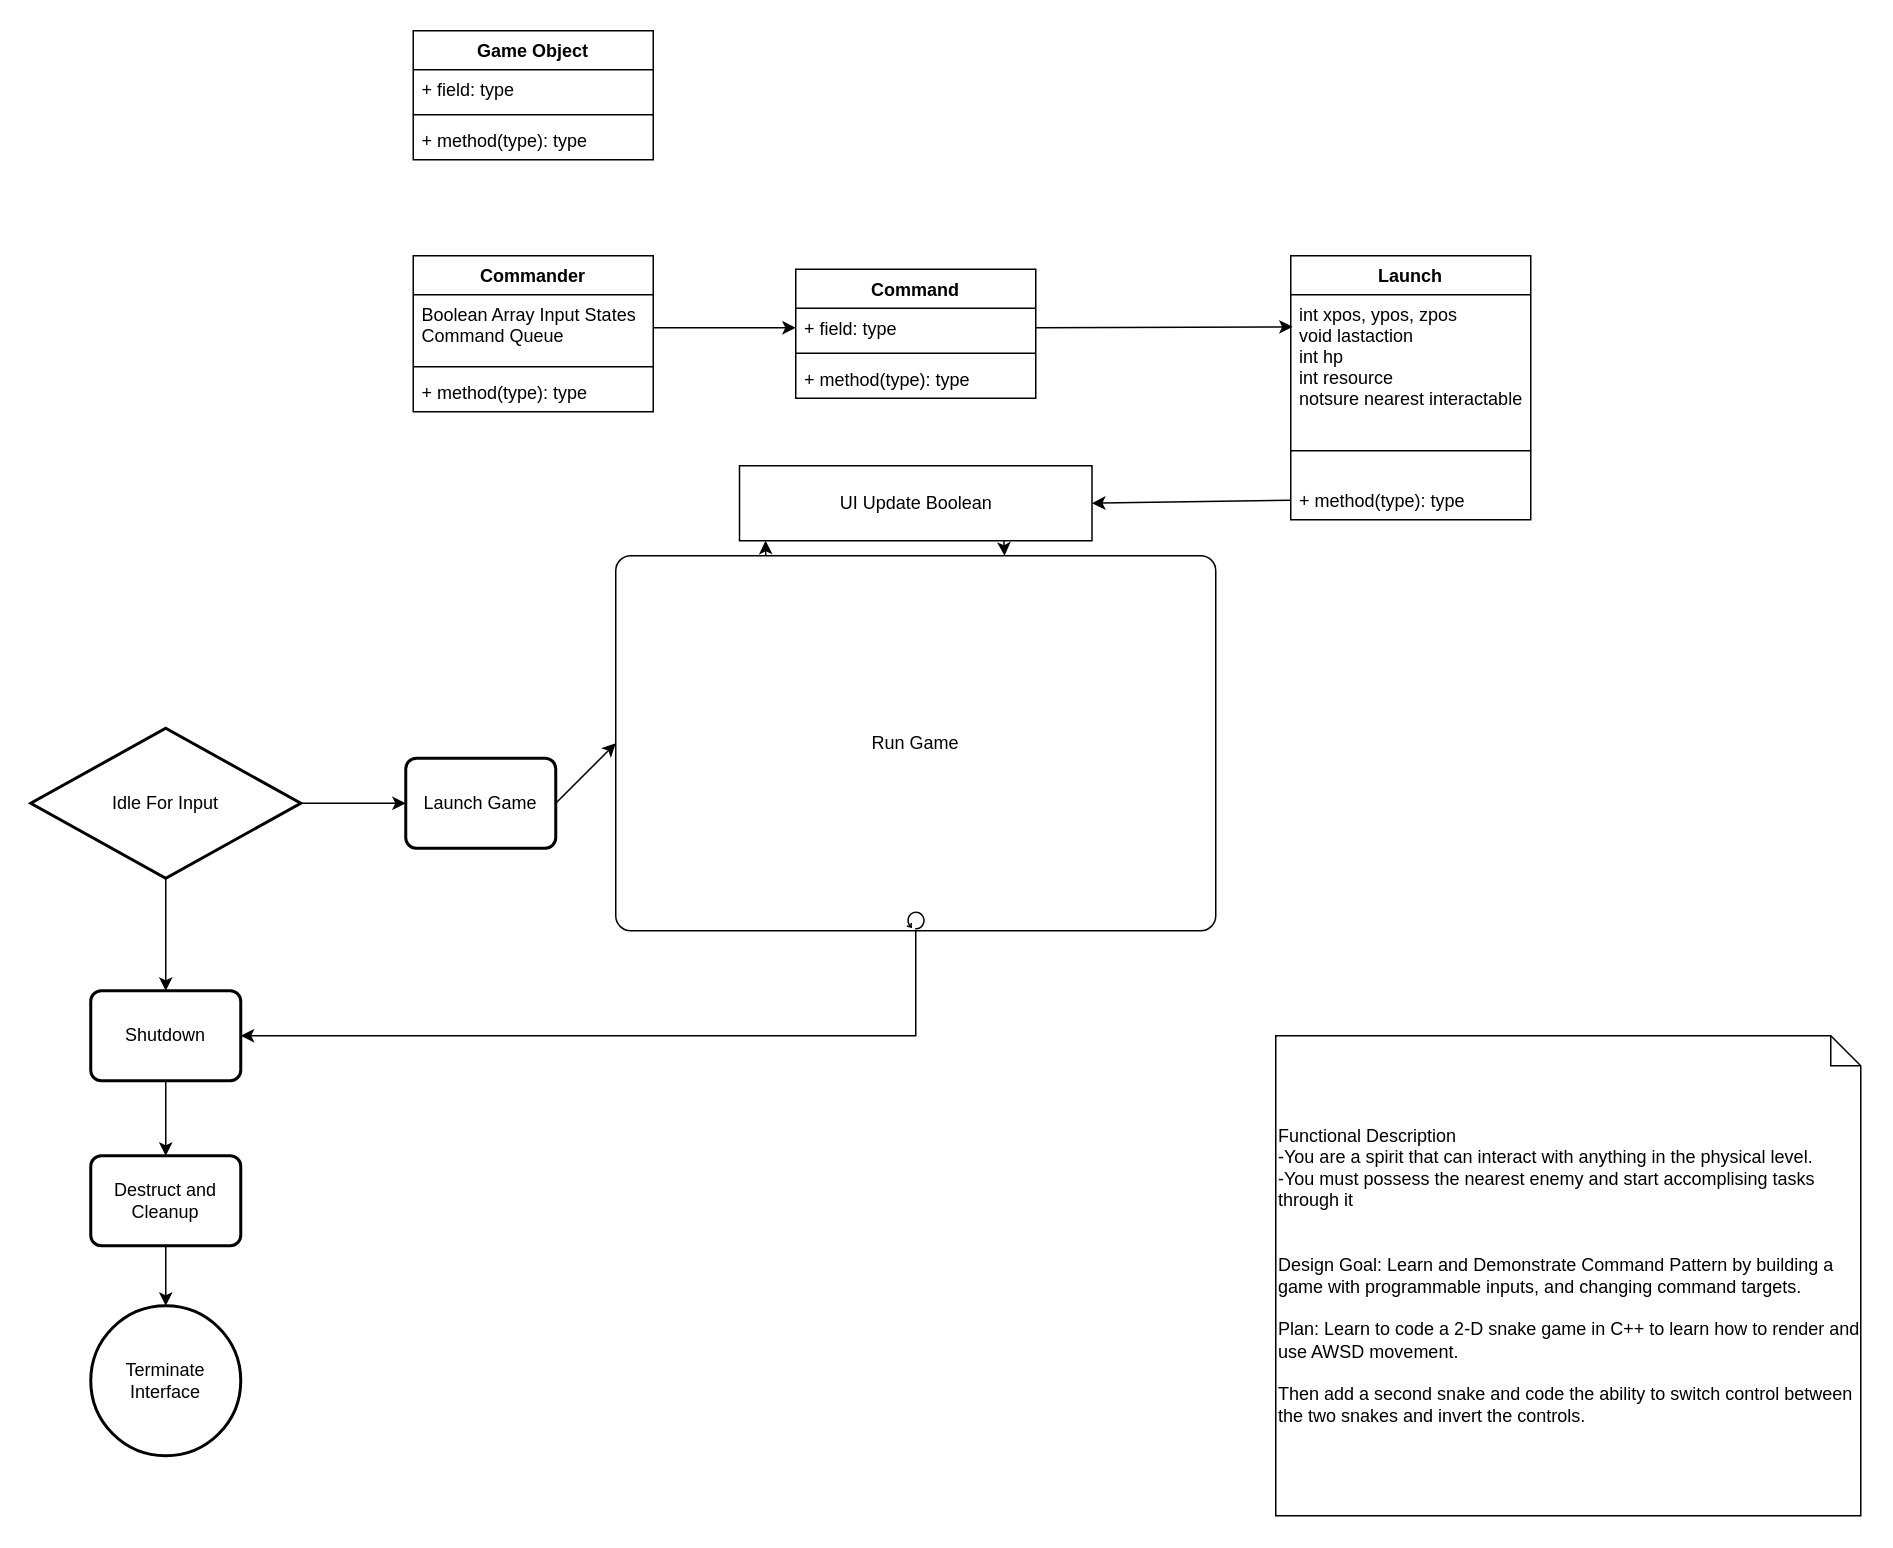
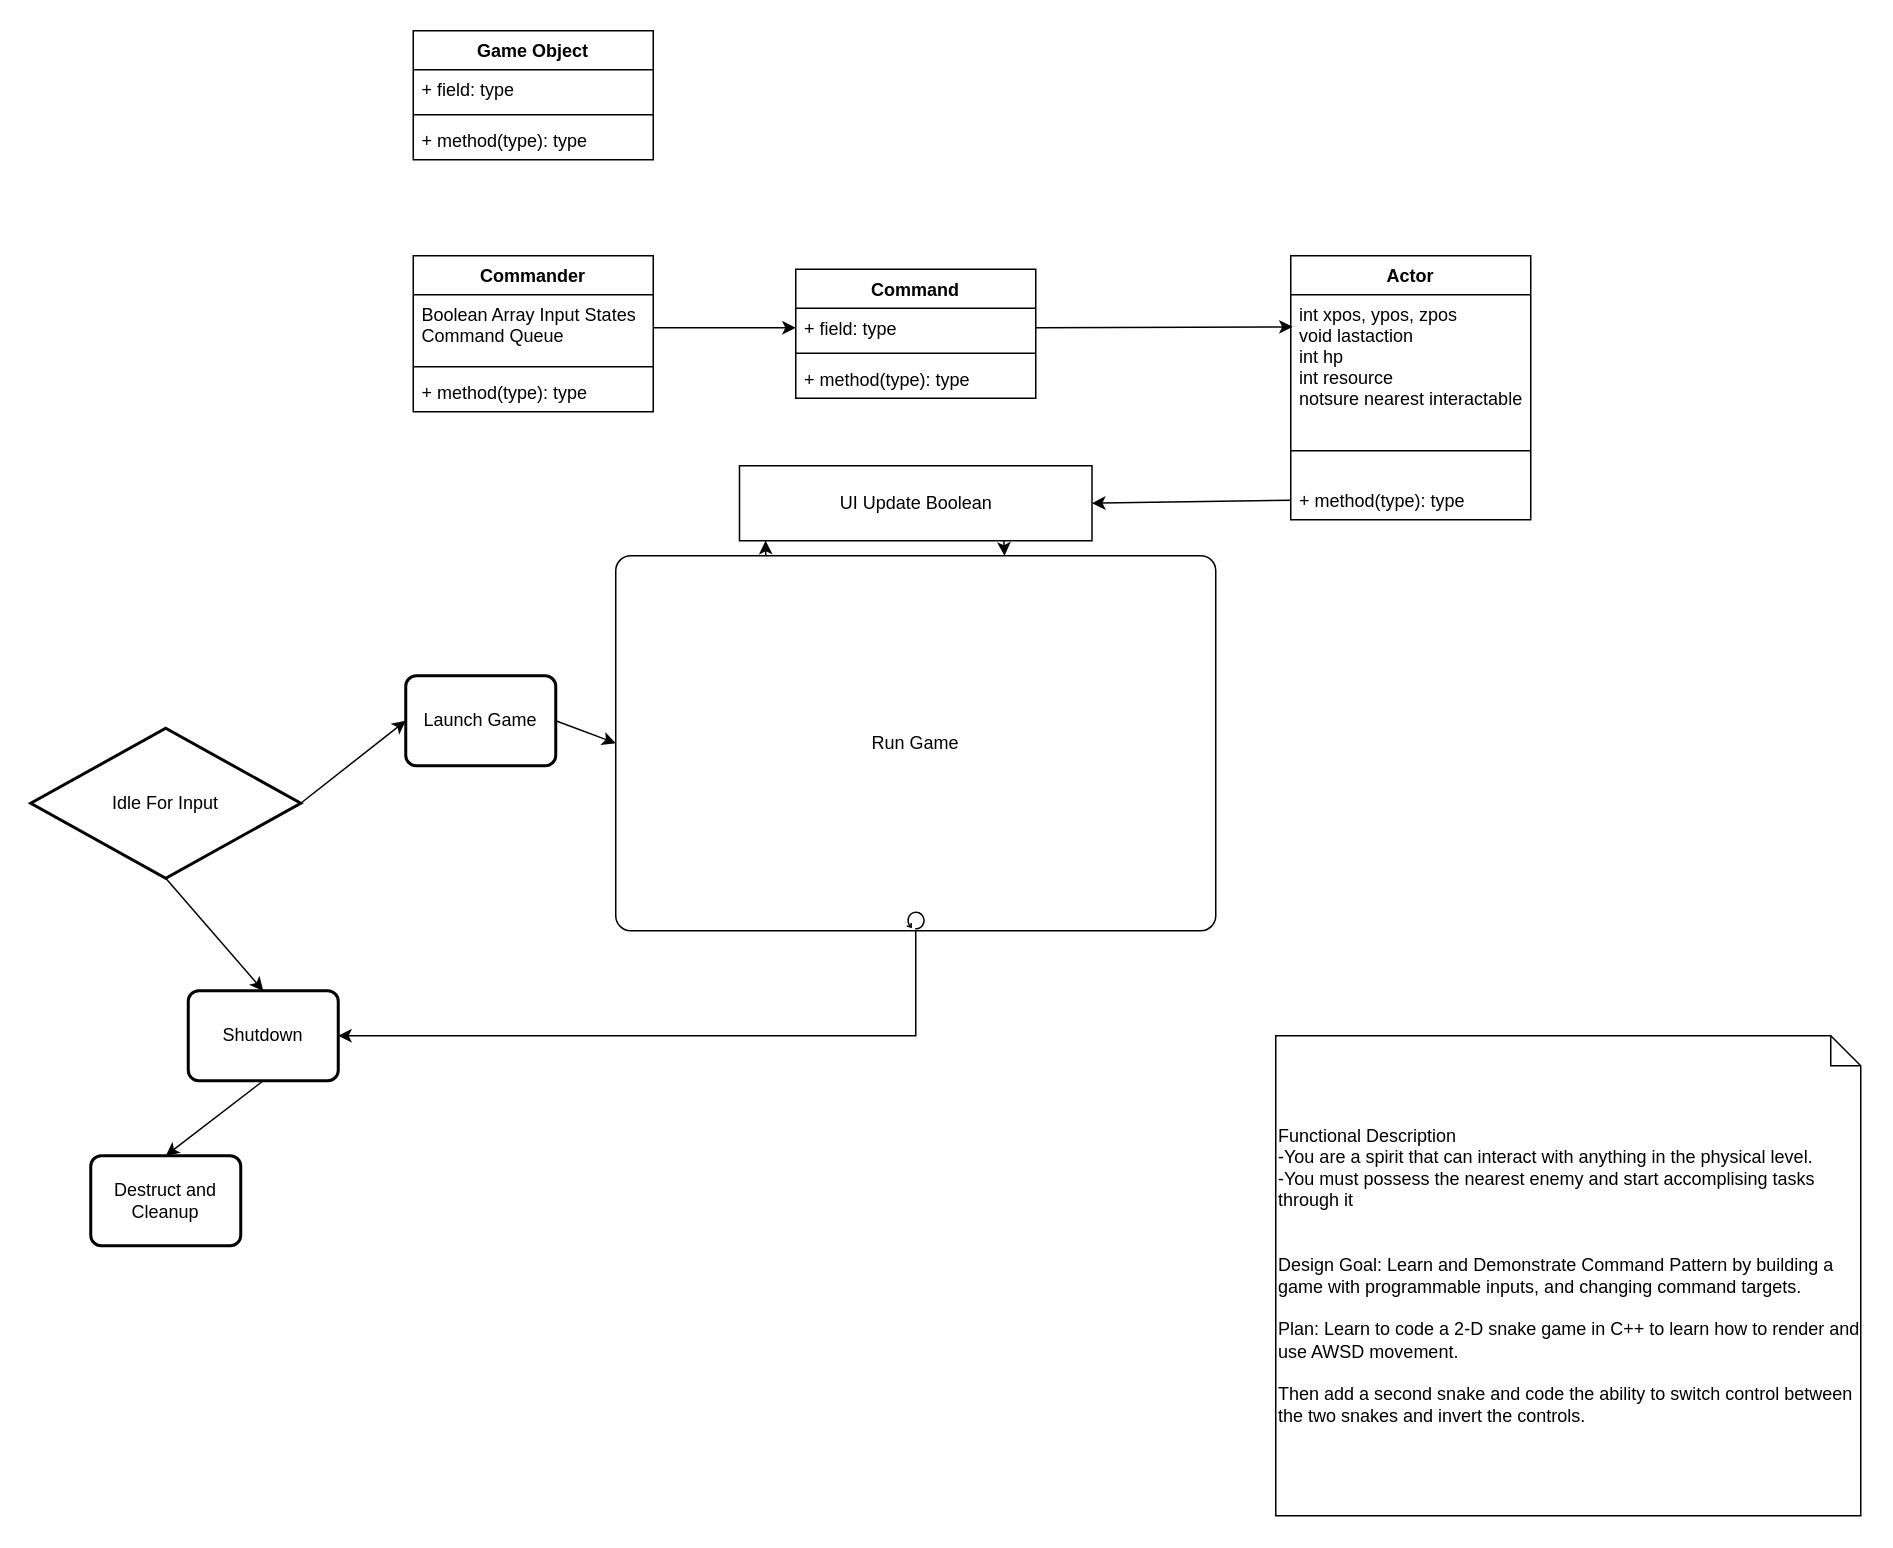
node "Launch": label "Launch" -> "Actor"
node "Launch Game": moved (481, 803) -> (481, 721)
node "Shutdown": moved (166, 1036) -> (263, 1036)
edge "Destruct and Cleanup" -> "Terminate Interface": removed
node "Terminate Interface": removed
